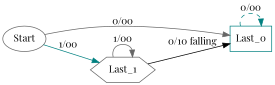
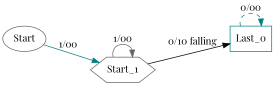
edge "Start" -> "Last_0": removed, label "0/00"
node "Last_1": label "Last_1" -> "Start_1"
